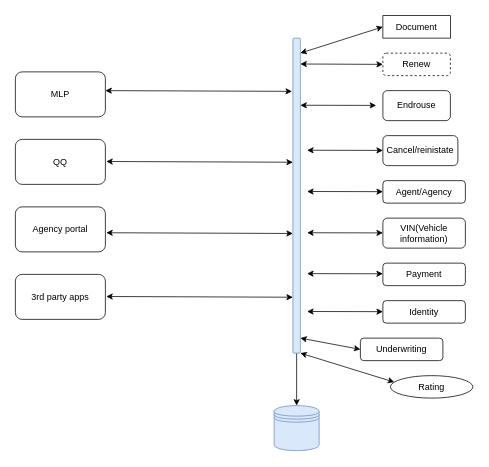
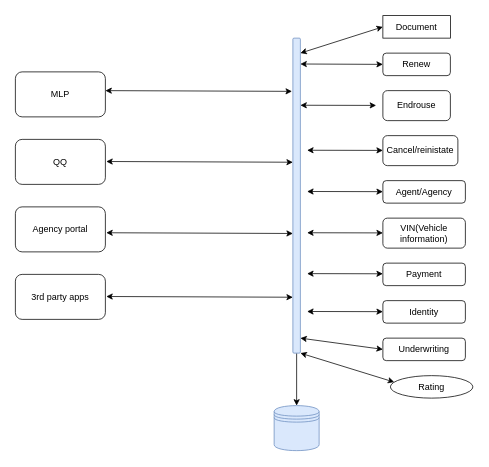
node "Renew": style dashed -> solid
node "Underwriting": moved (402, 349) -> (424, 349)
